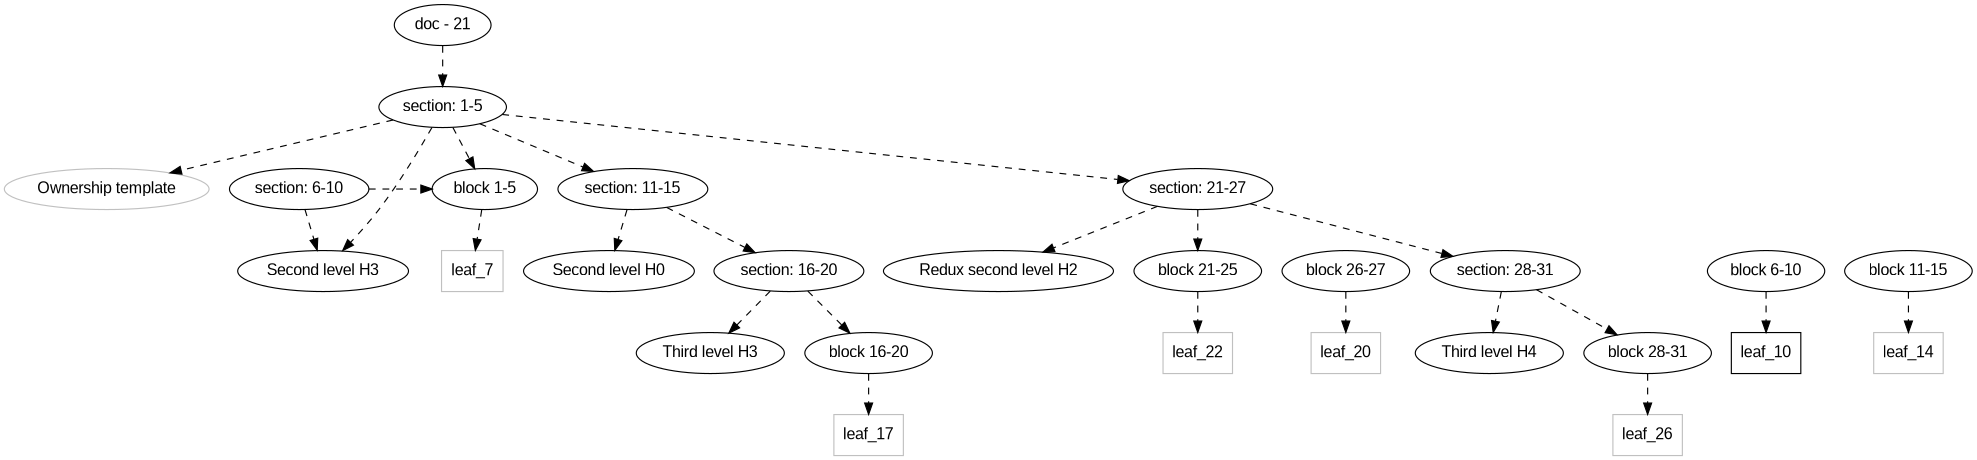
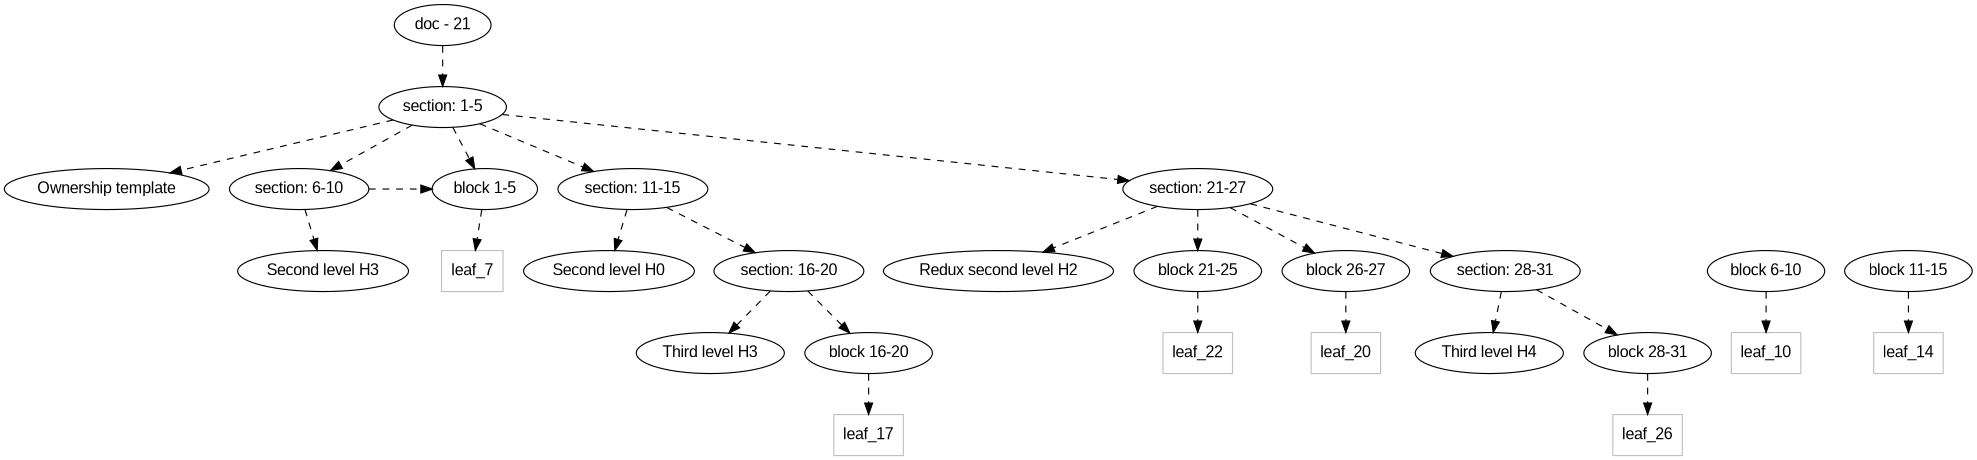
edge "section: 1-5" -> "Second level H3": now "section: 1-5" -> "section: 6-10"
node "Ownership template": color Gray -> black
edge "section: 21-27" -> "block 26-27": added
node "leaf_10": color black -> Gray
